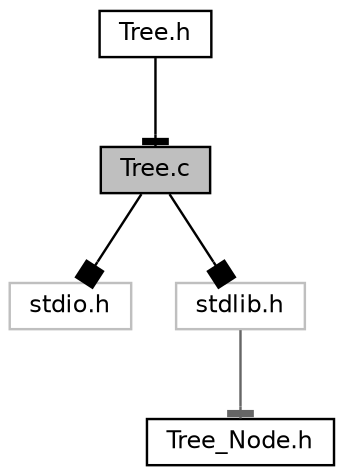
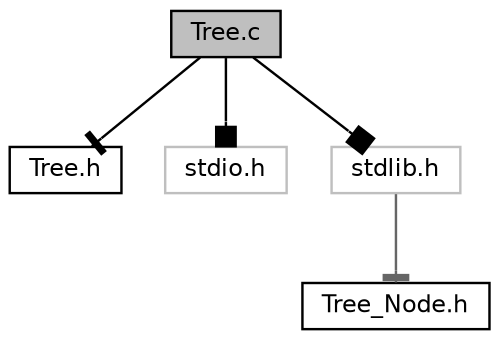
edge "Tree.h" -> "Tree.c": reversed
